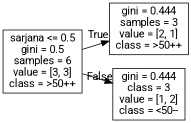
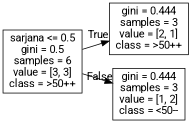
node "gini = 0.444 class = 3 value = [1, 2] class = <50--": label "gini = 0.444 class = 3 value = [1, 2] class = <50--" -> "gini = 0.444 samples = 3 value = [1, 2] class = <50--"
